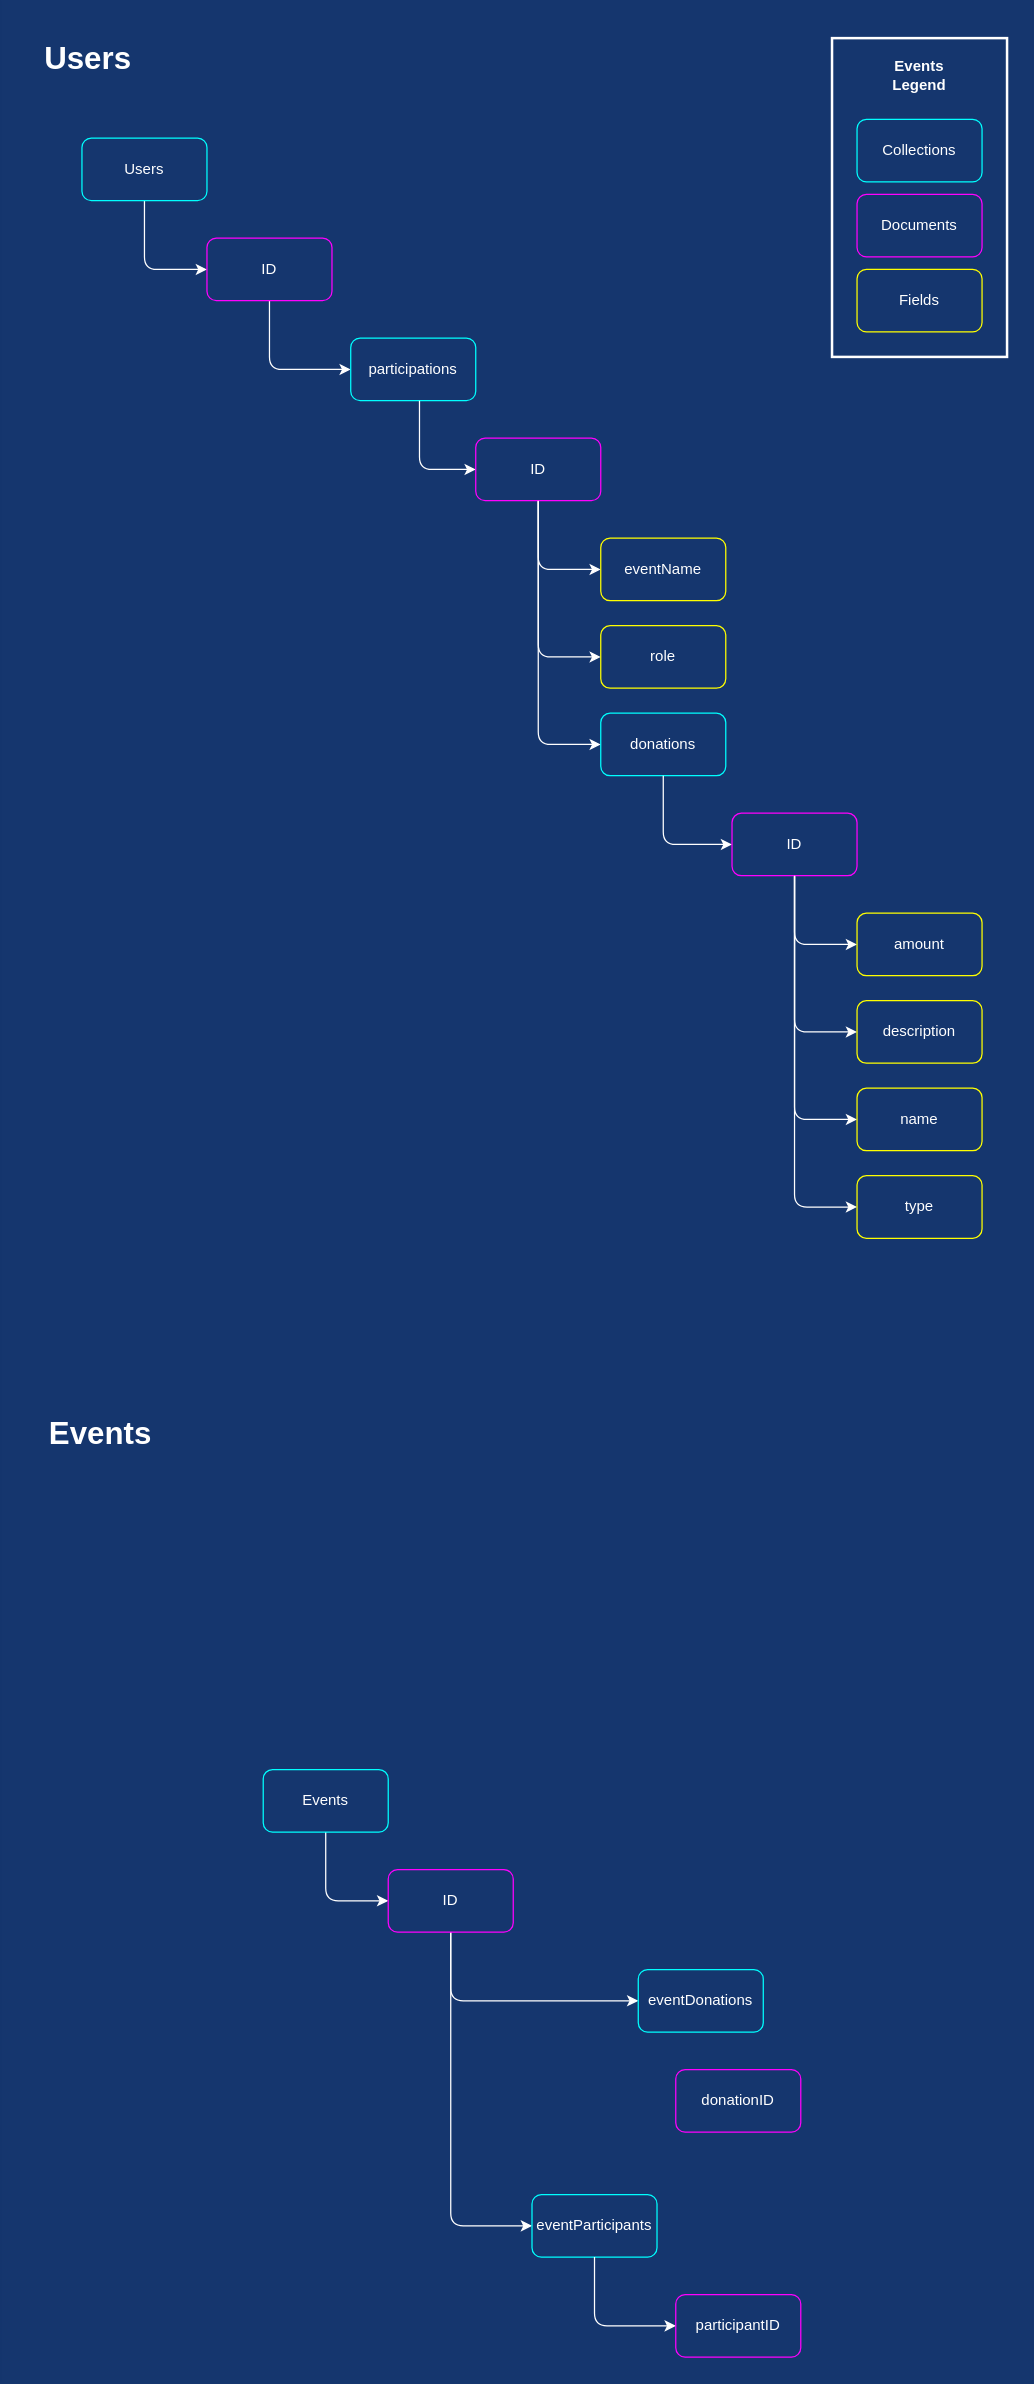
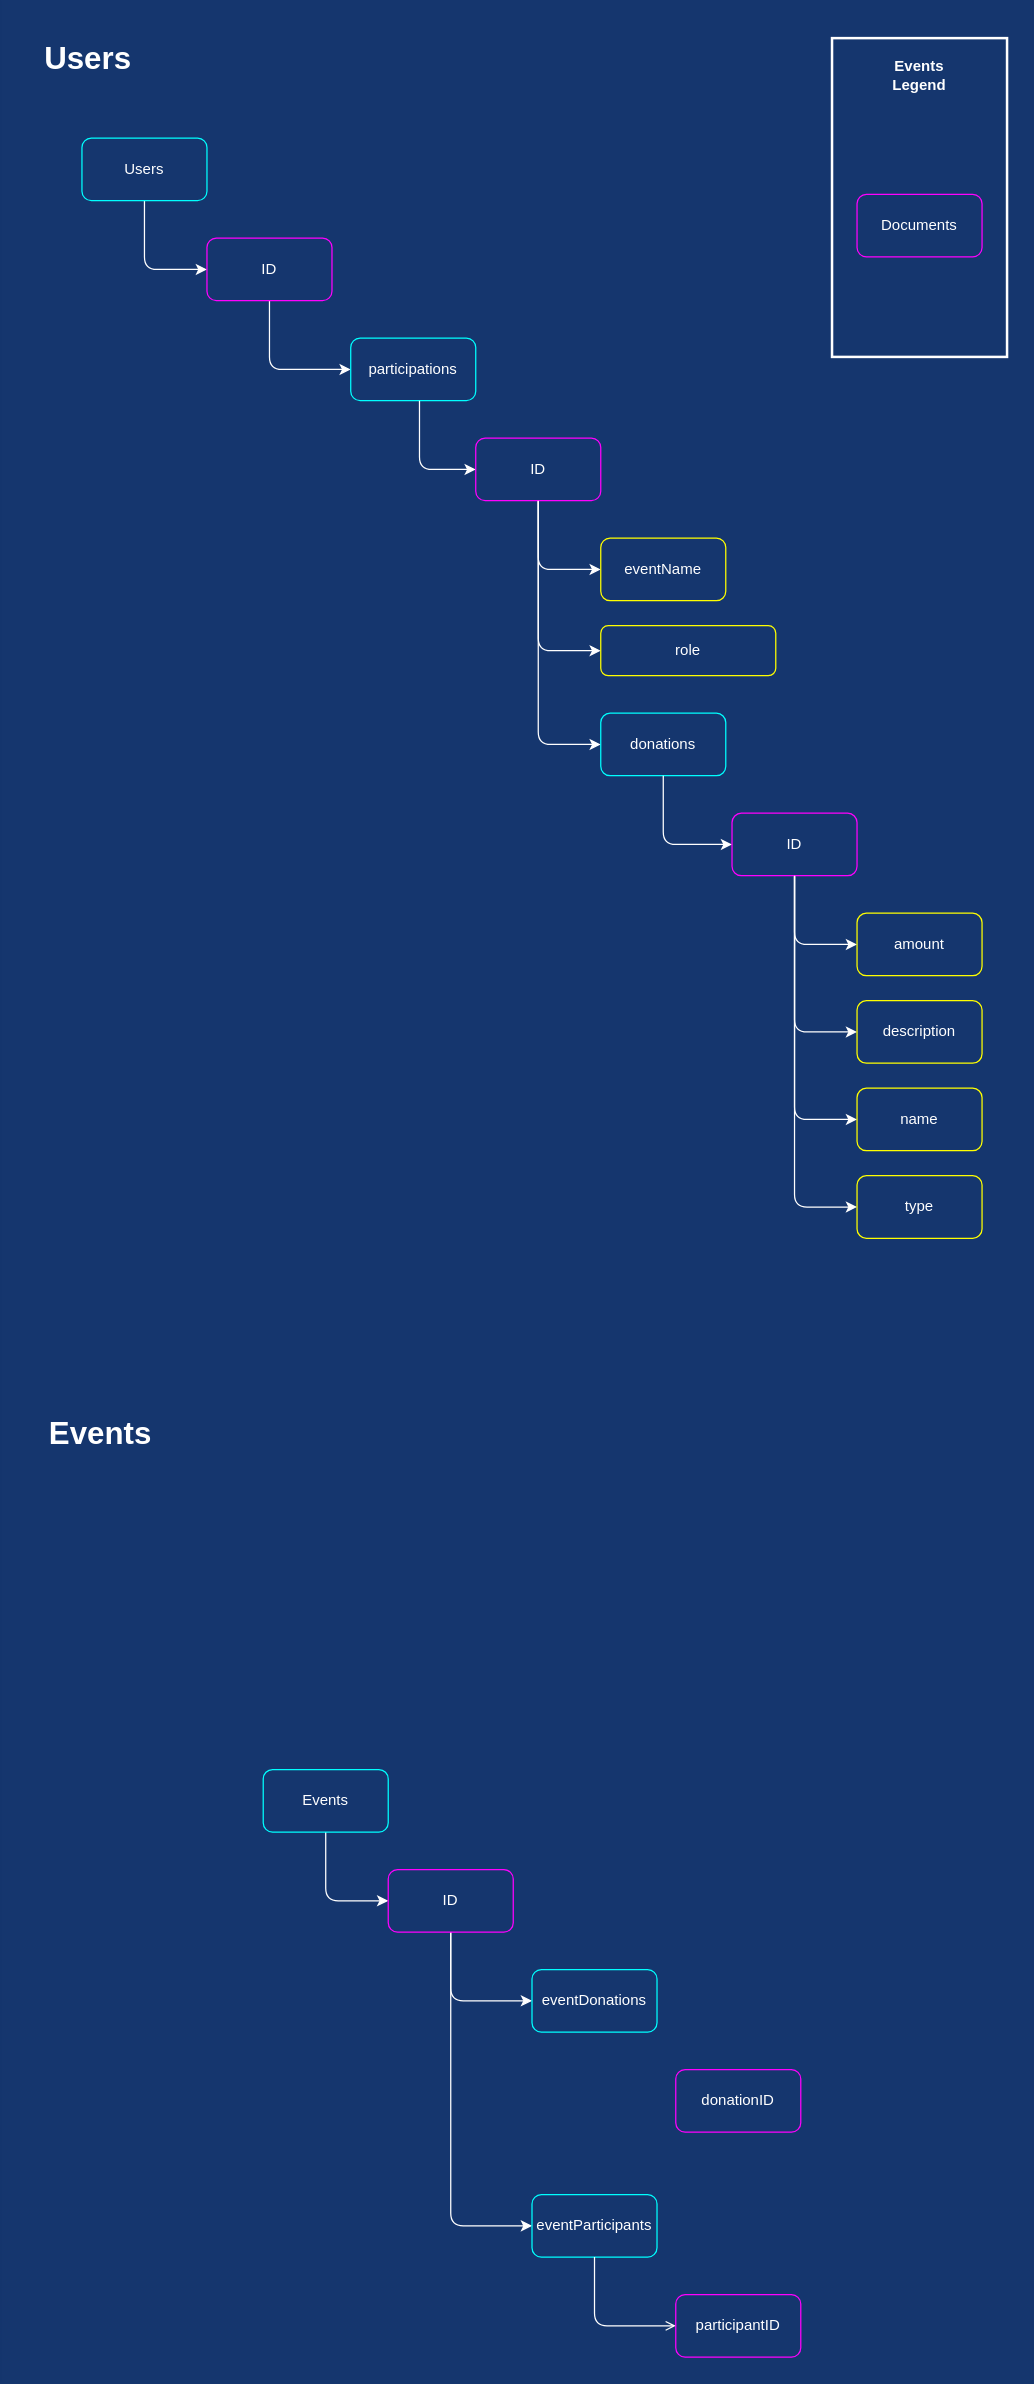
node "Collections": removed
node "Fields": removed
node "role": size 125x63 -> 175x50
node "eventDonations": moved (701, 2001) -> (594, 2001)
edge "eventParticipants" -> "participantID": arrowhead classic -> open
